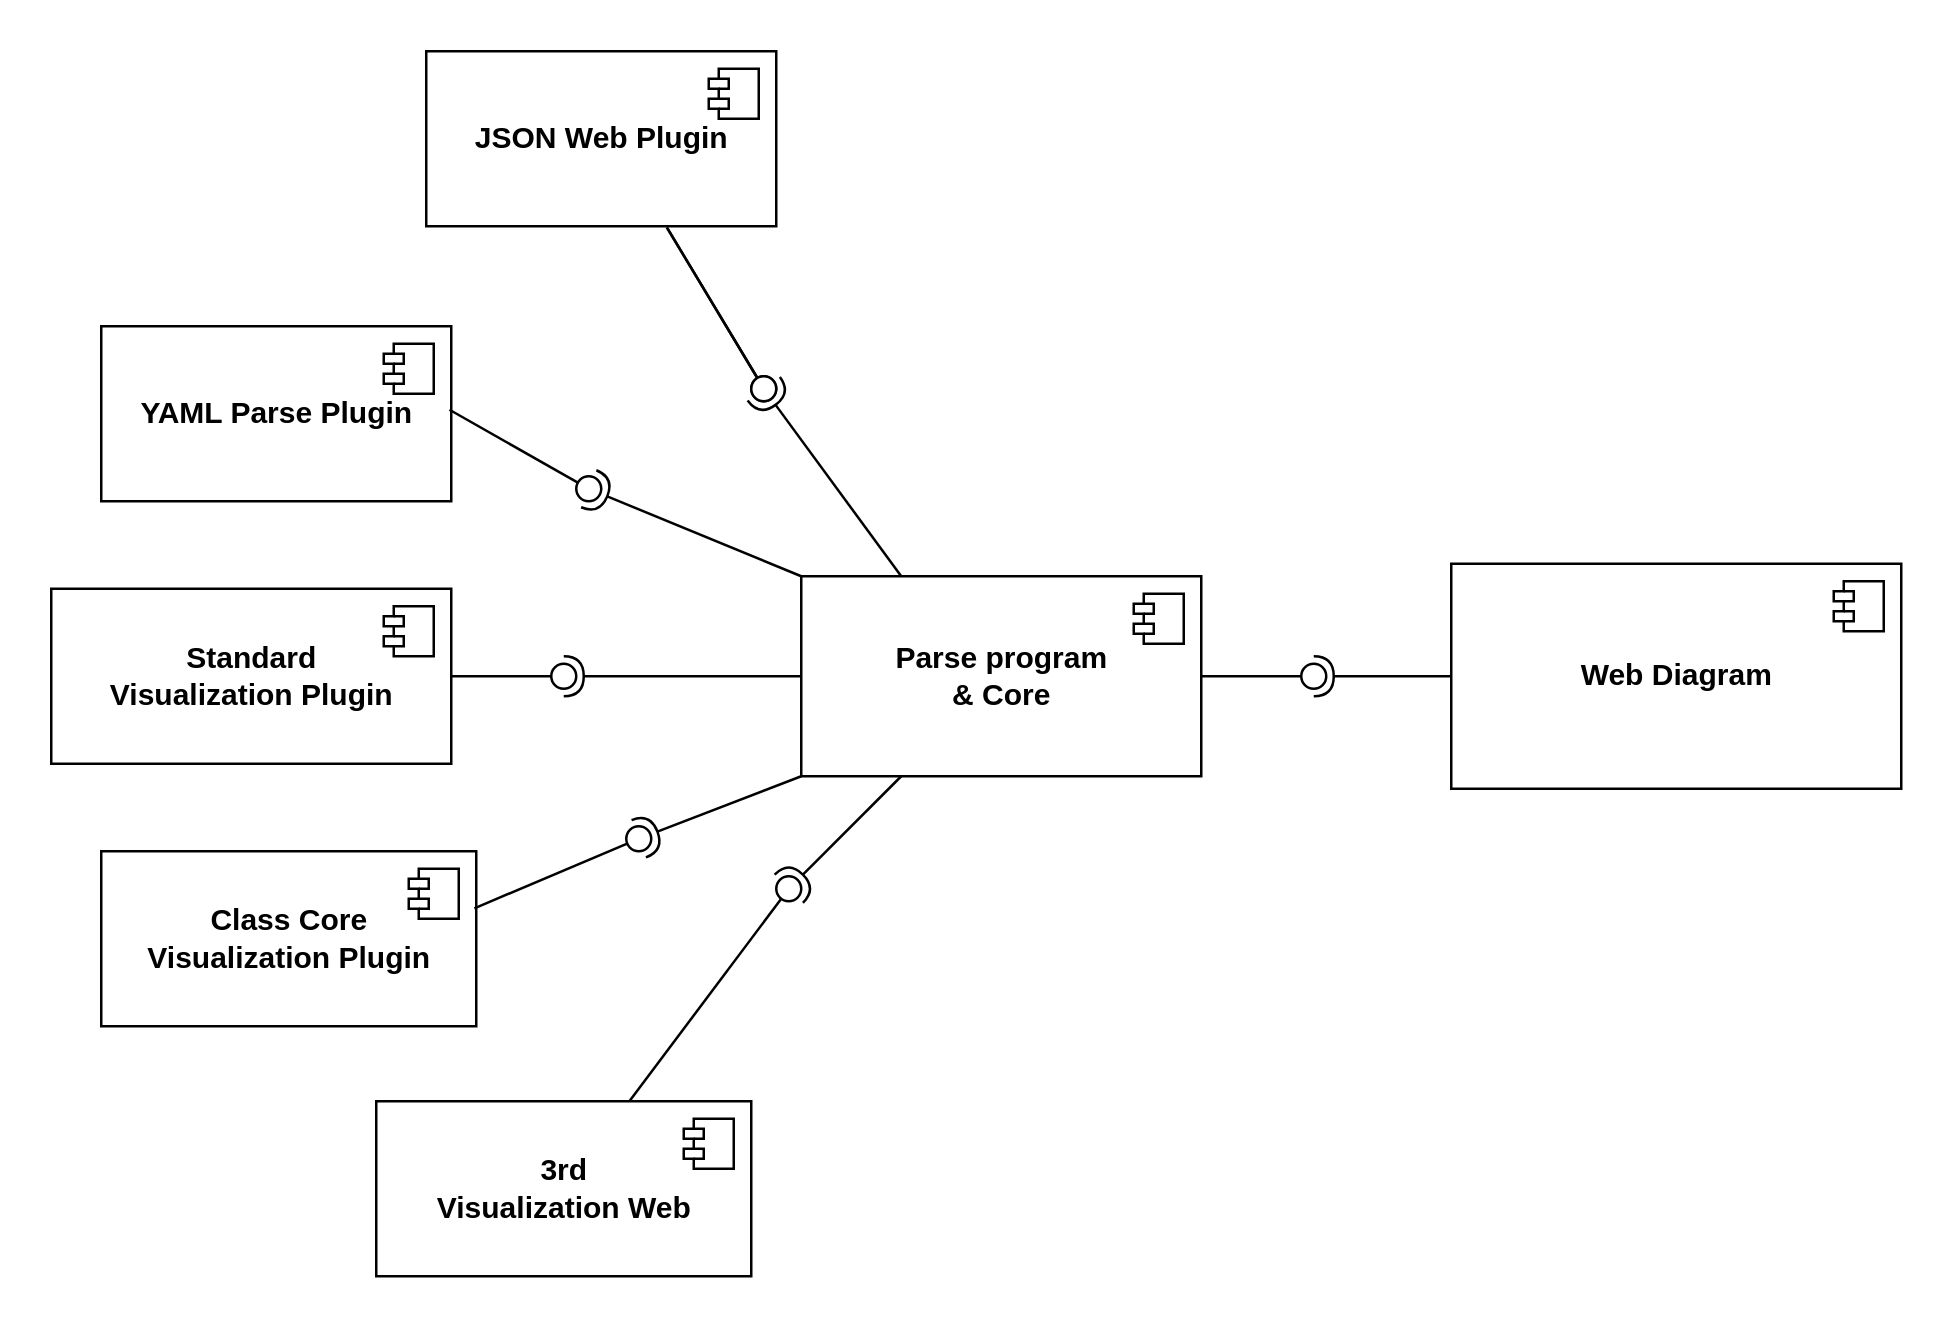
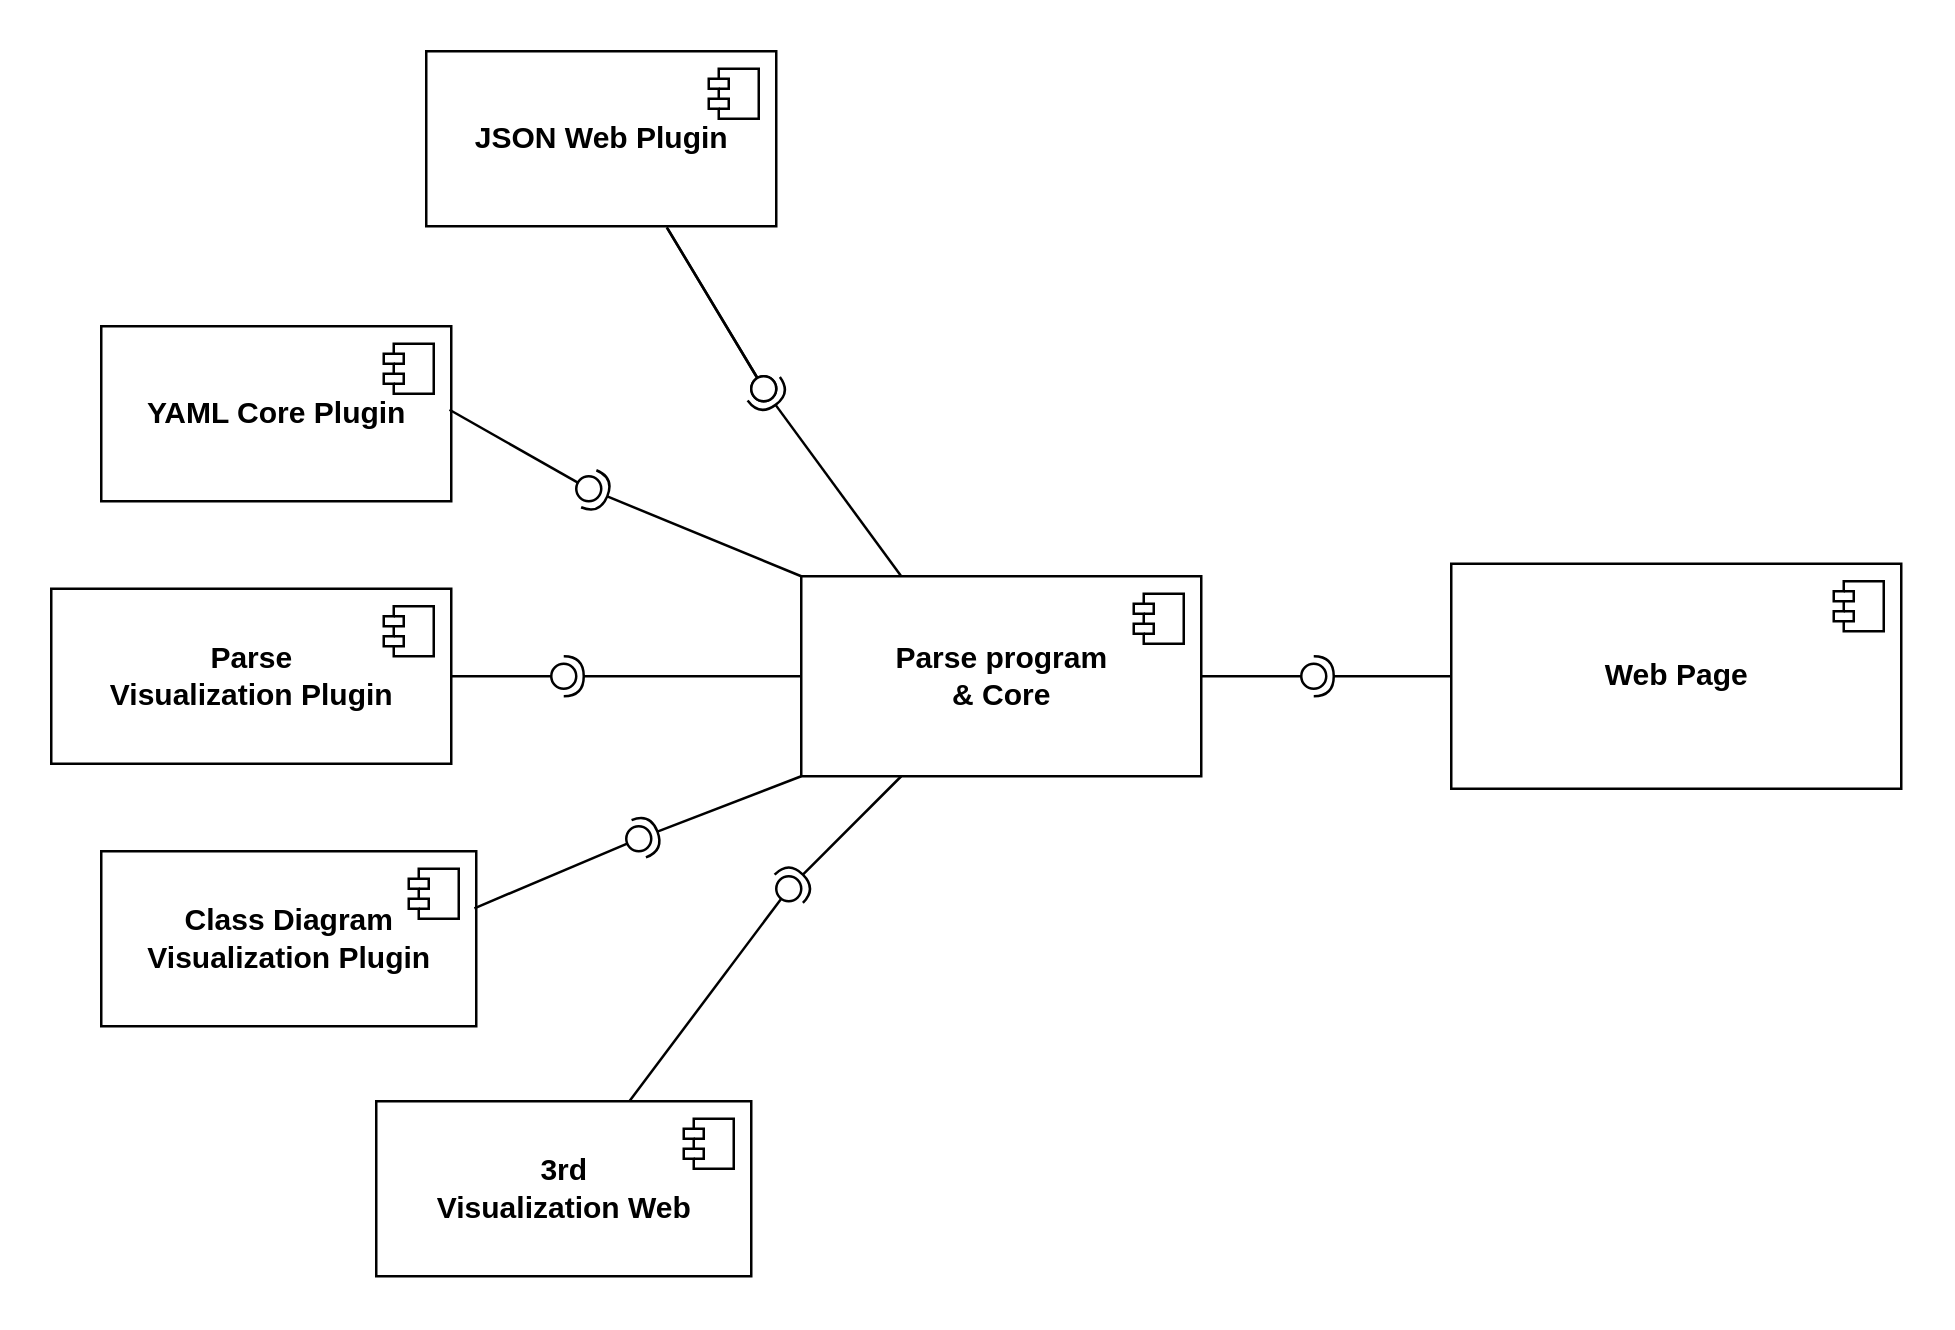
node "YAML Parse Plugin": label "YAML Parse Plugin" -> "YAML Core Plugin"
node "Standard Visualization Plugin": label "Standard Visualization Plugin" -> "Parse Visualization Plugin"
node "Web Diagram": label "Web Diagram" -> "Web Page"
node "Class Core Visualization Plugin": label "Class Core Visualization Plugin" -> "Class Diagram Visualization Plugin"
